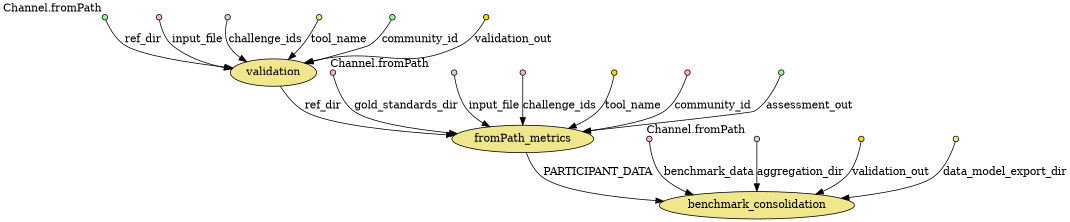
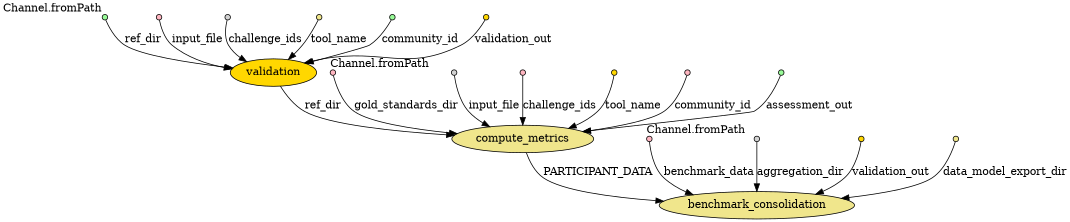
node "validation": fillcolor khaki -> gold
node "fromPath_metrics": label "fromPath_metrics" -> "compute_metrics"
